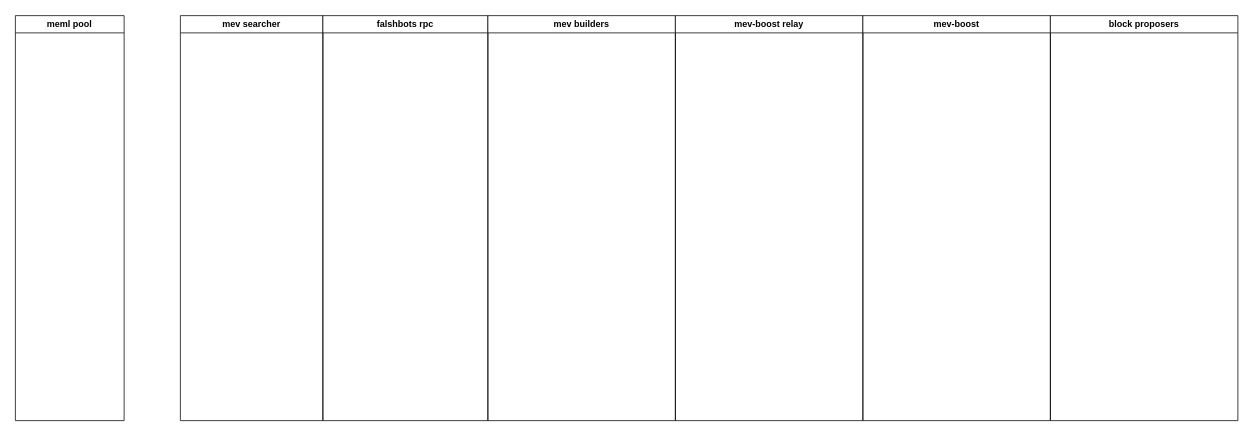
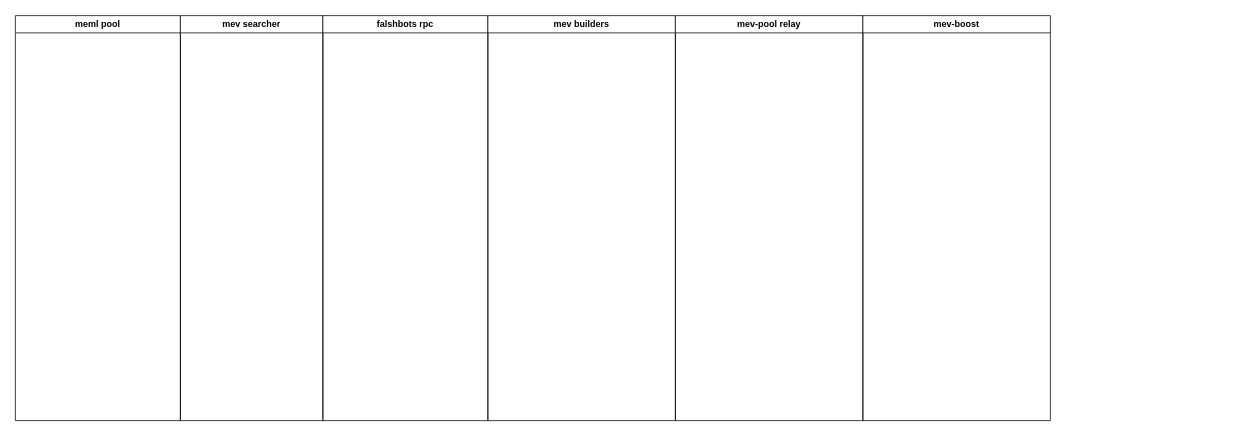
node "mev-boost relay": label "mev-boost relay" -> "mev-pool relay"
node "meml pool": size 109x405 -> 165x405
node "block proposers": removed
